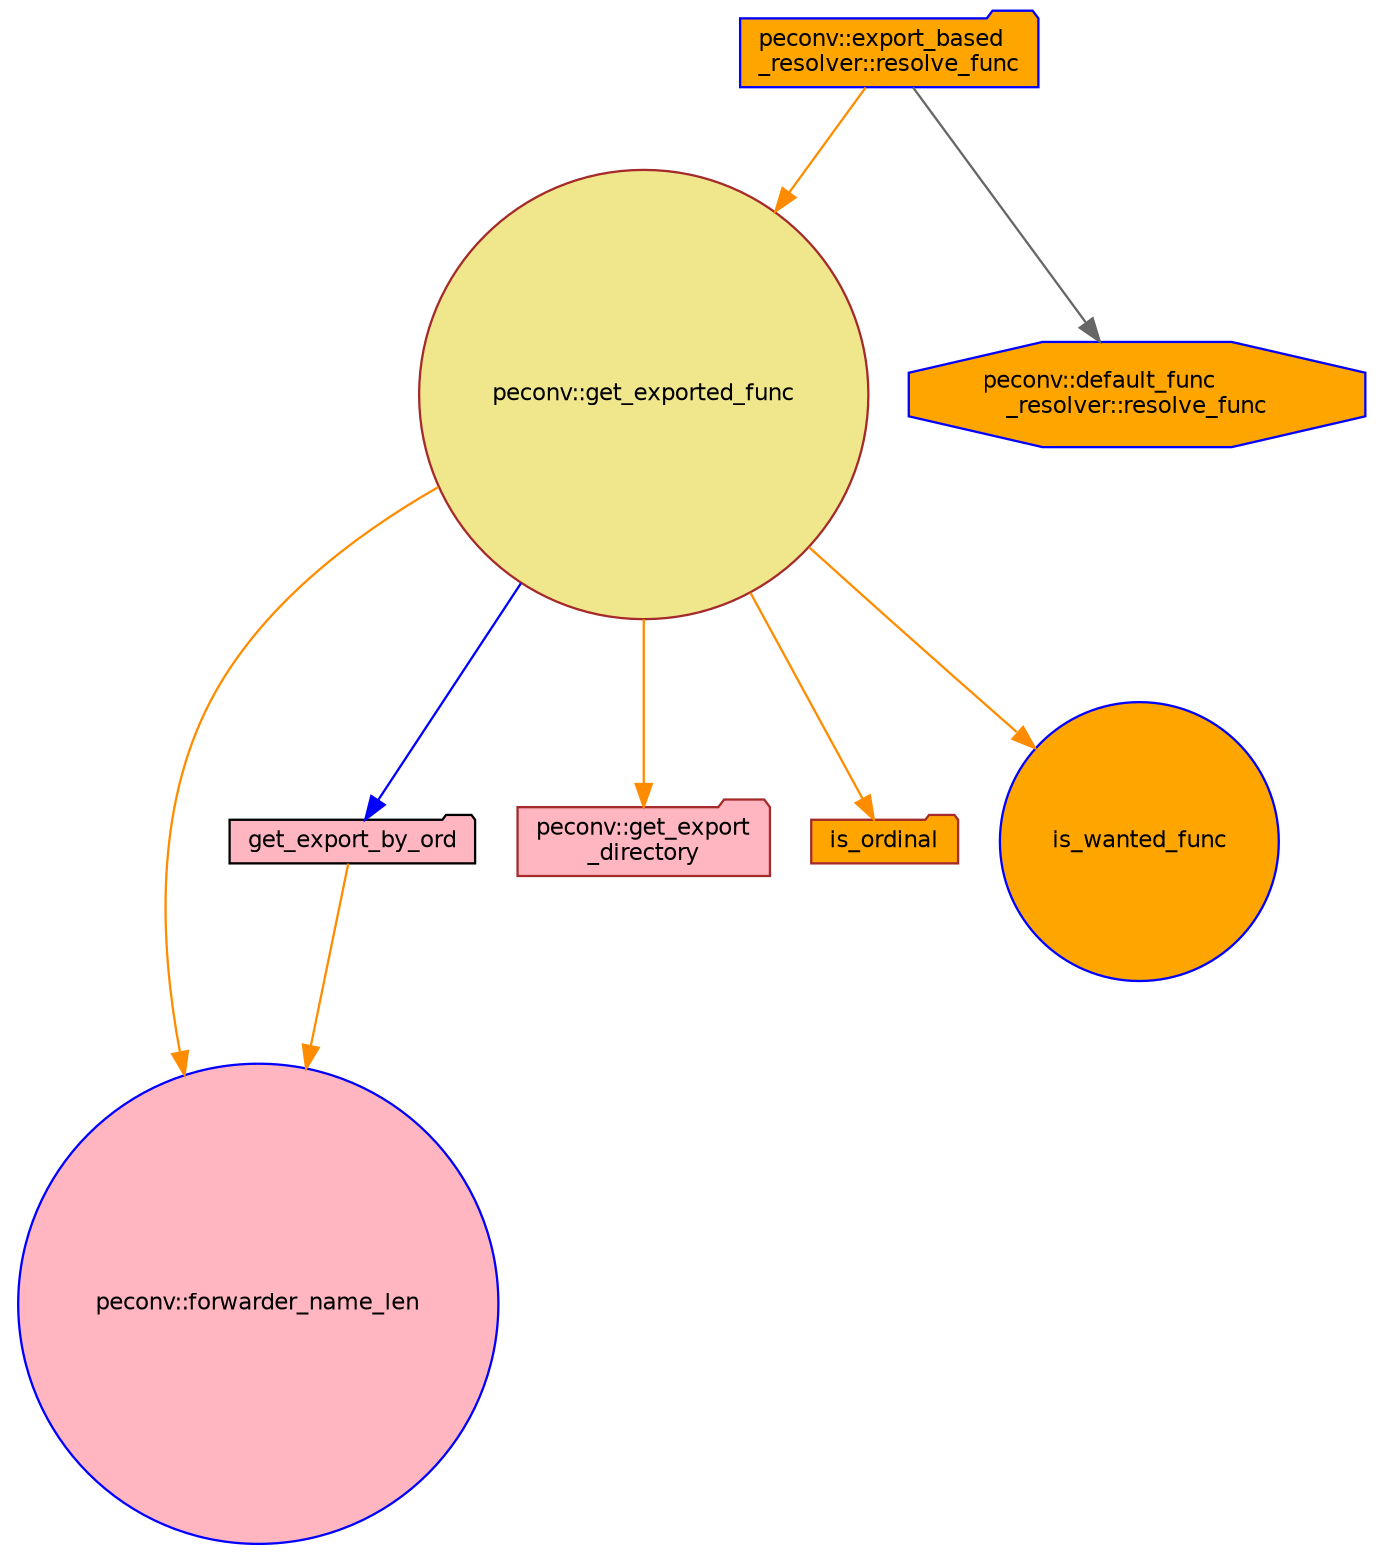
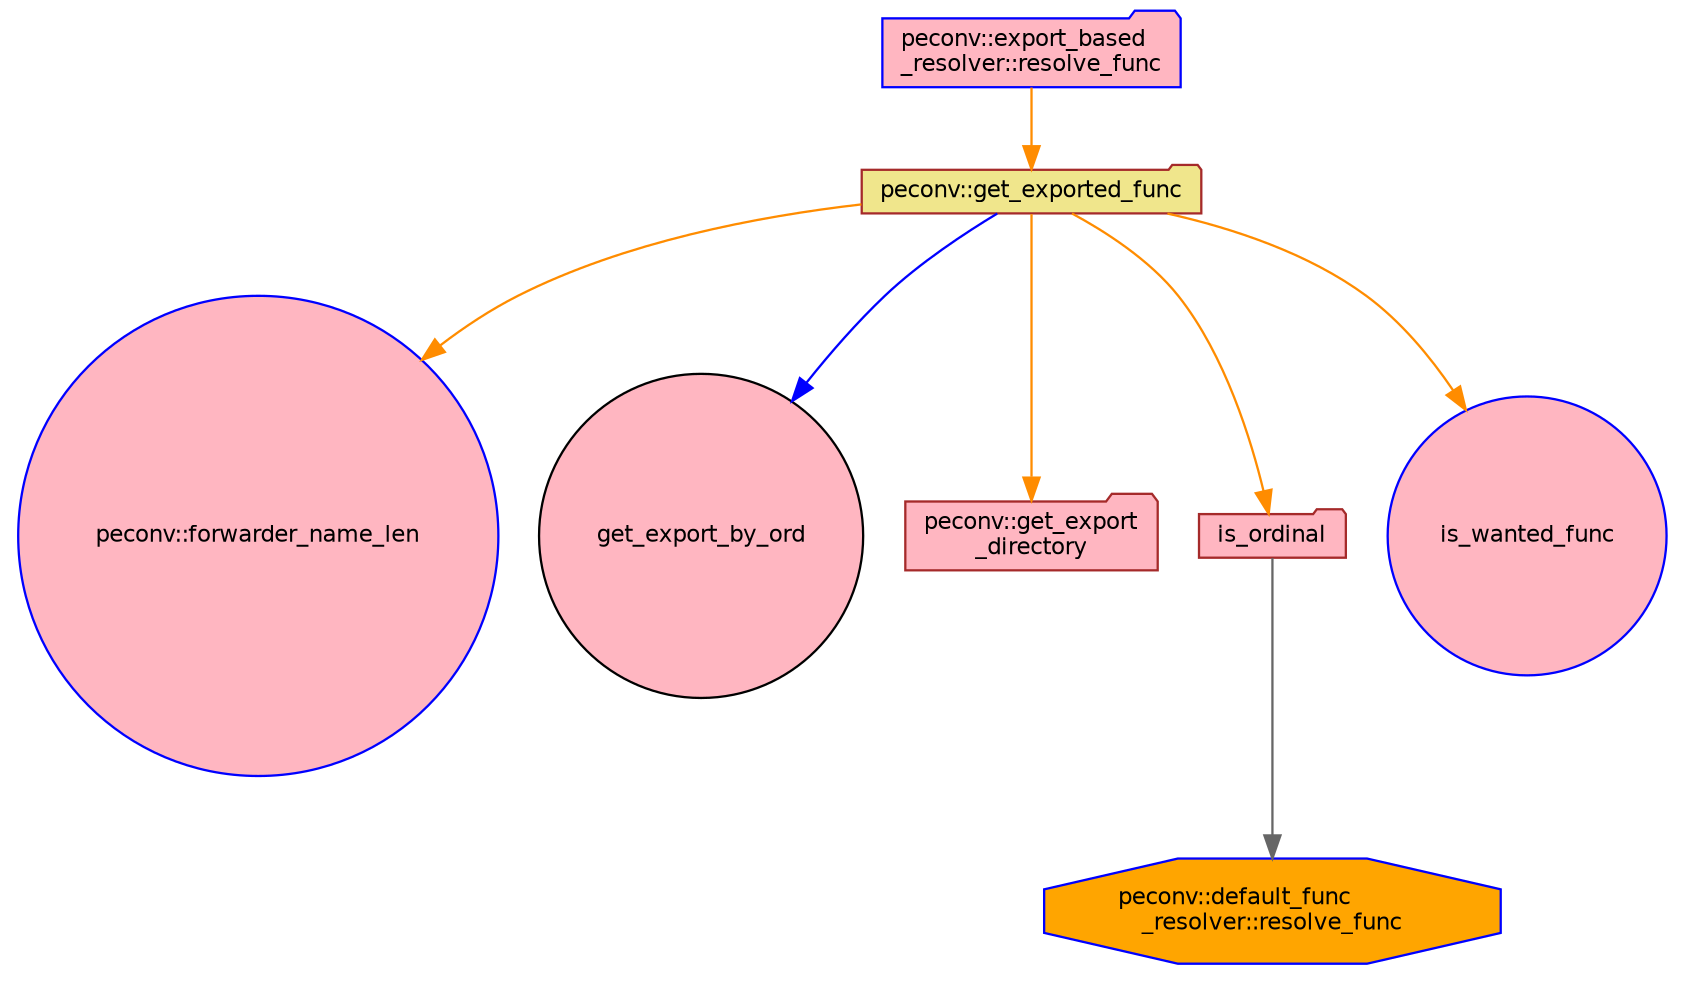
node "peconv::export_based _resolver::resolve_func": fillcolor orange -> lightpink
edge "peconv::export_based _resolver::resolve_func" -> "peconv::default_func _resolver::resolve_func": now "is_ordinal" -> "peconv::default_func _resolver::resolve_func"
node "peconv::get_exported_func": shape circle -> folder
node "get_export_by_ord": shape folder -> circle
node "is_ordinal": fillcolor orange -> lightpink
node "is_wanted_func": fillcolor orange -> lightpink
edge "get_export_by_ord" -> "peconv::forwarder_name_len": removed
